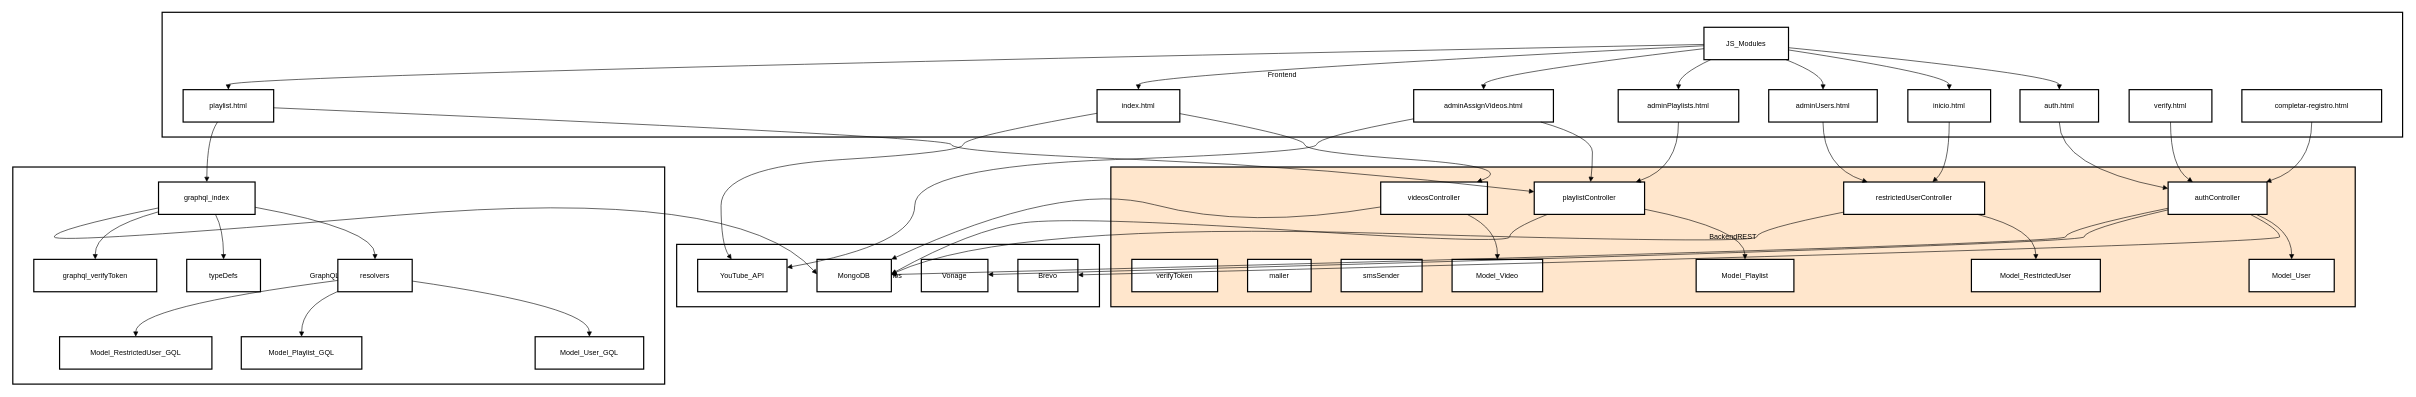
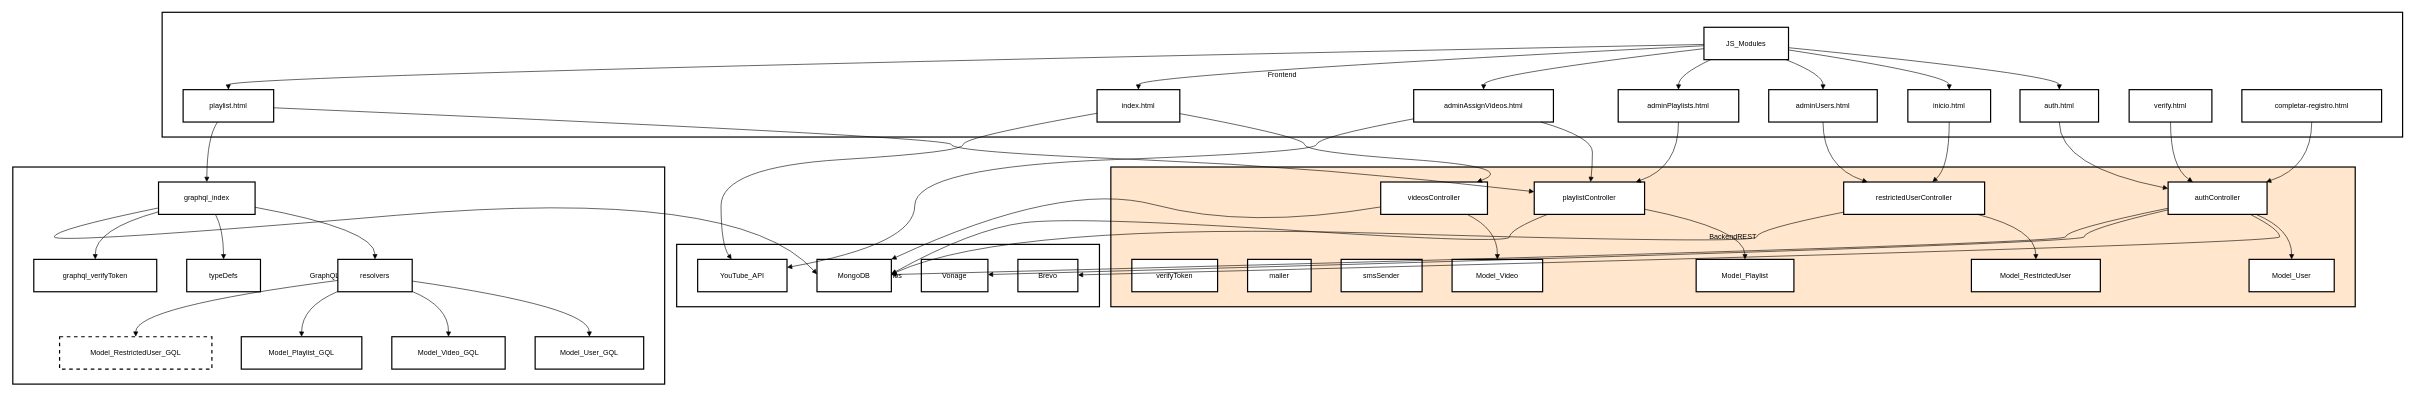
edge "resolvers" -> "Model_Video_GQL": added
node "Model_RestrictedUser_GQL": style solid -> dashed
node "Model_Video_GQL": added
